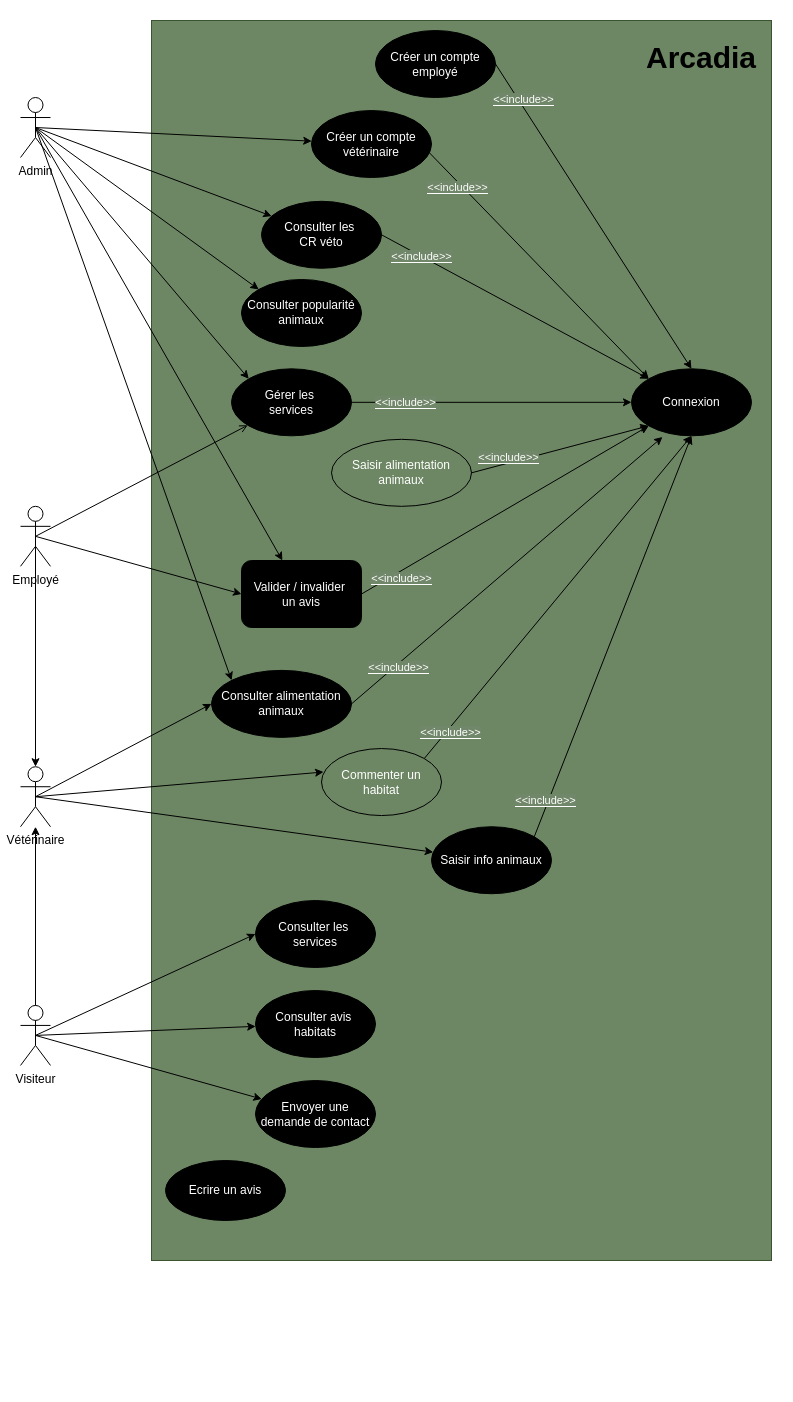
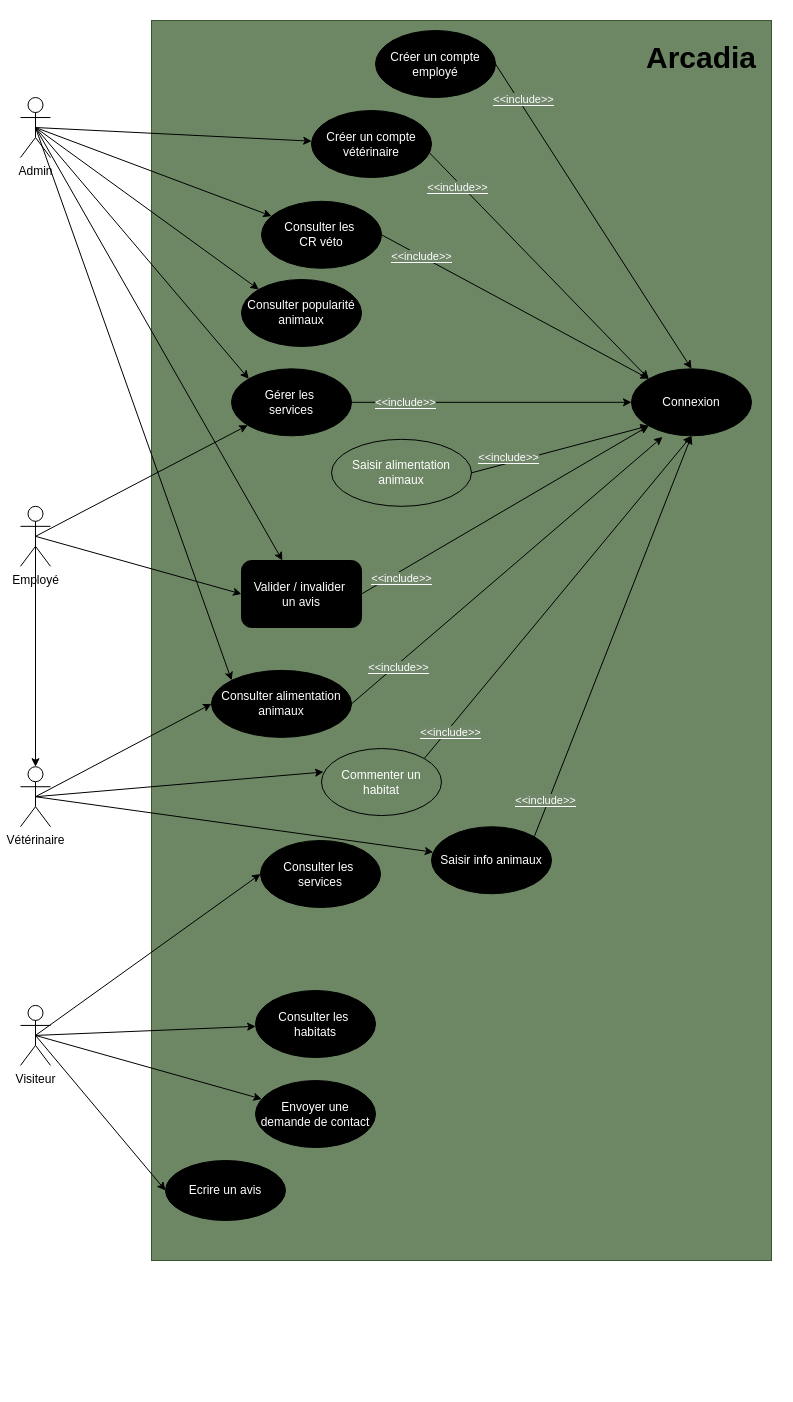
edge "Employé" -> "Gérer les services": arrowhead open -> classic
edge "Visiteur" -> "Vétérinaire": now "Visiteur" -> "Ecrire un avis"
node "Consulter les services": moved (316, 934) -> (321, 874)
node "Consulter avis habitats": label "Consulter avis habitats" -> "Consulter les habitats"
